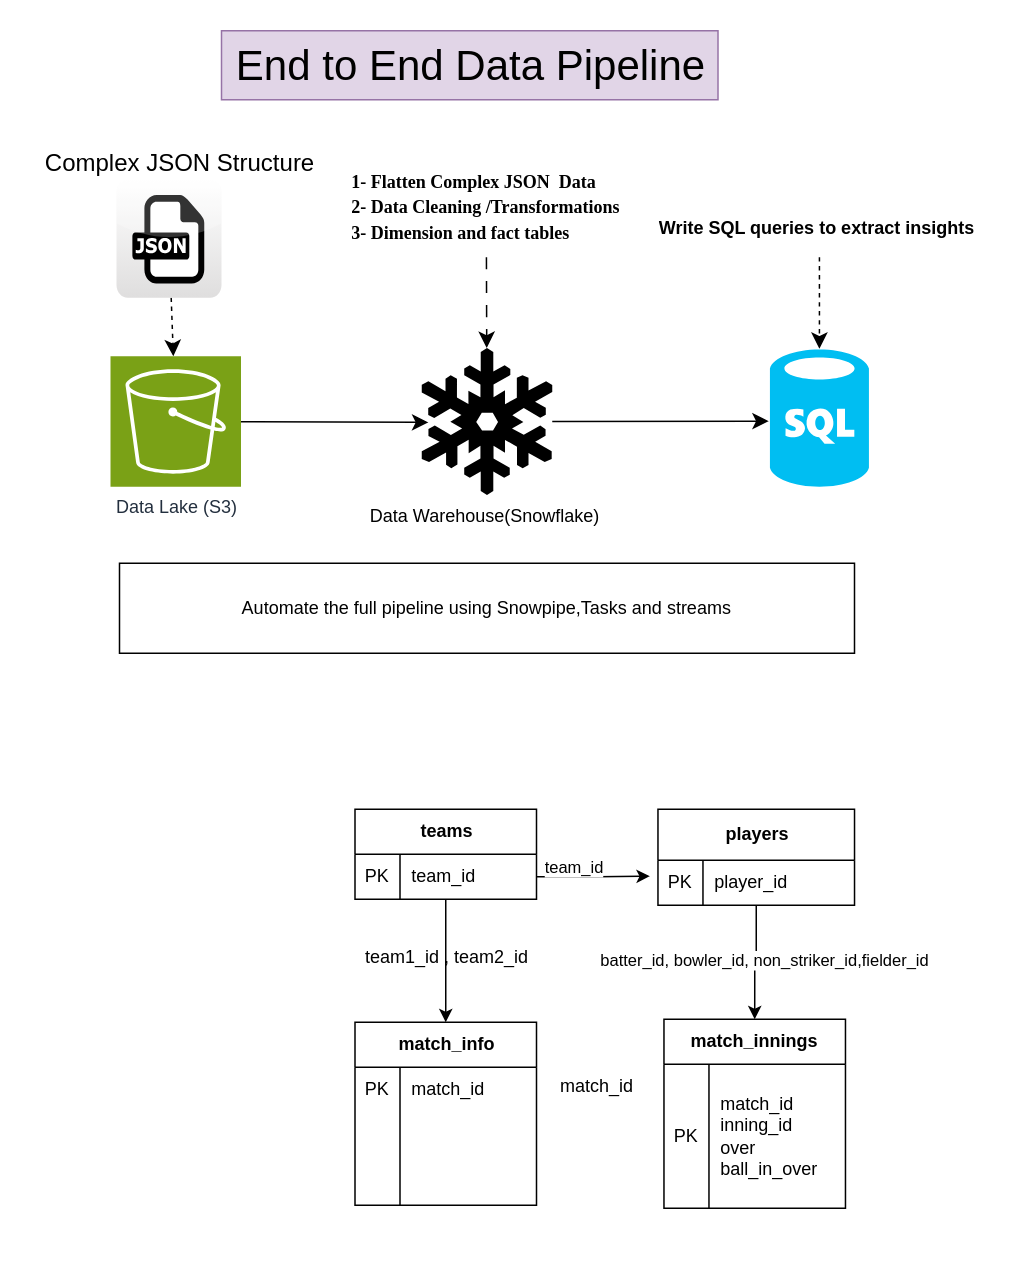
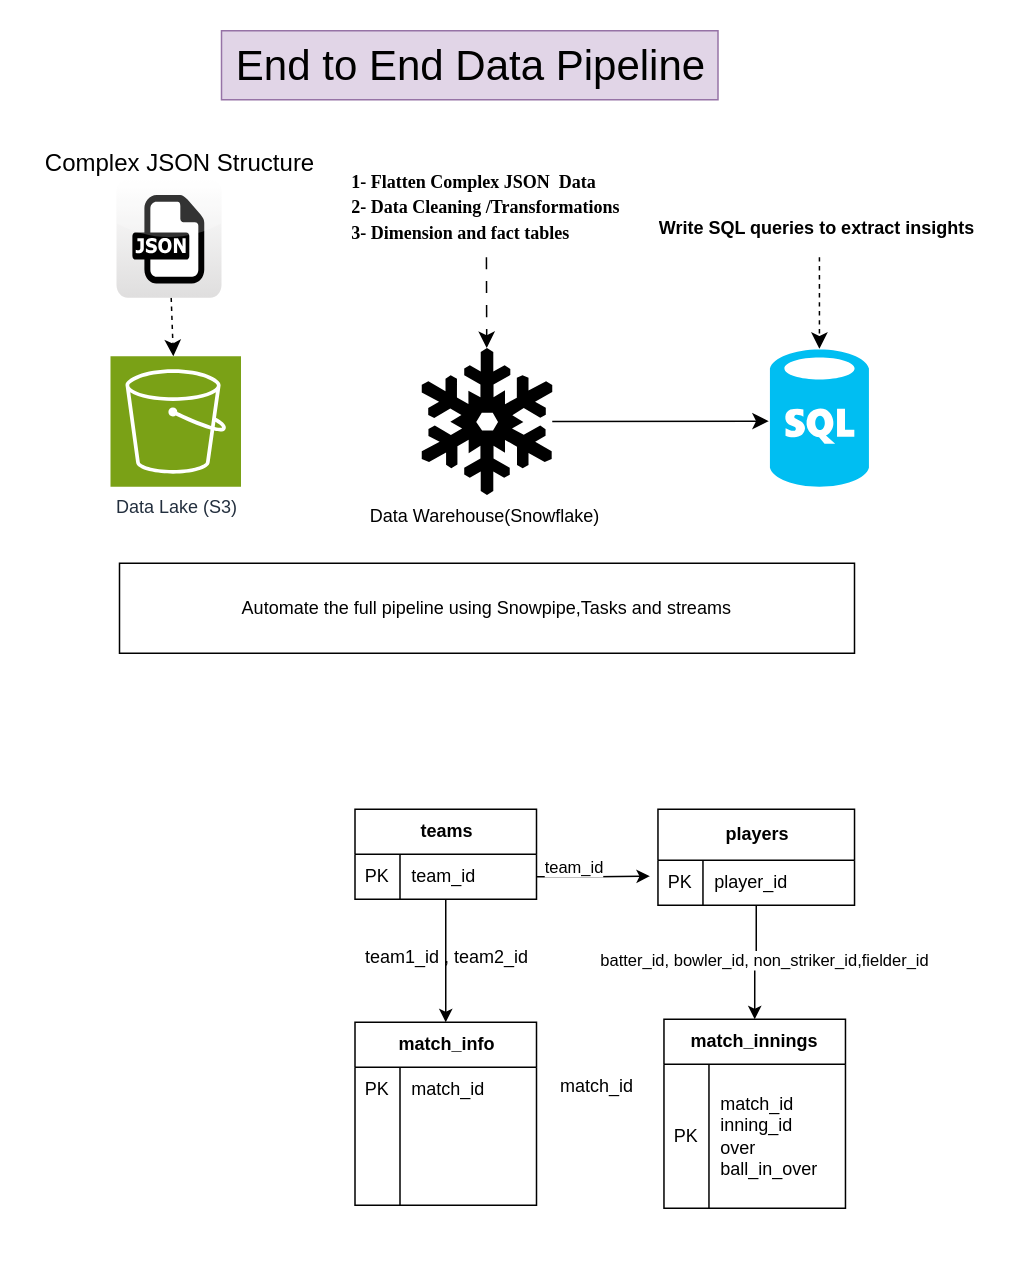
edge "Data Lake (S3)" -> "Data Warehouse(Snowflake)": removed
